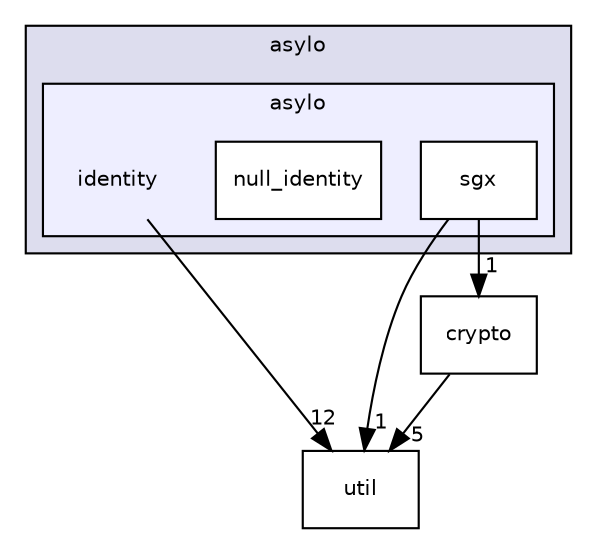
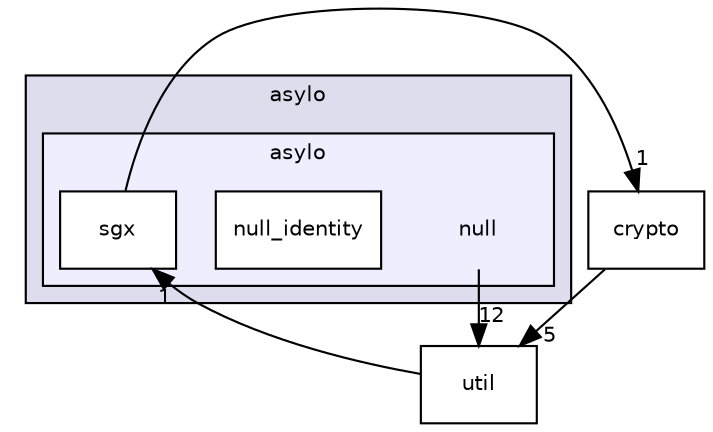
node "identity": label "identity" -> "null"
edge "sgx" -> "util": reversed
